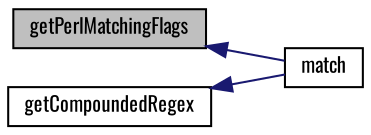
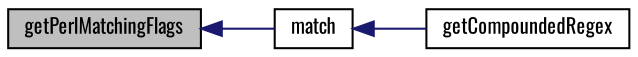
edge "match" -> "getCompoundedRegex": reversed
